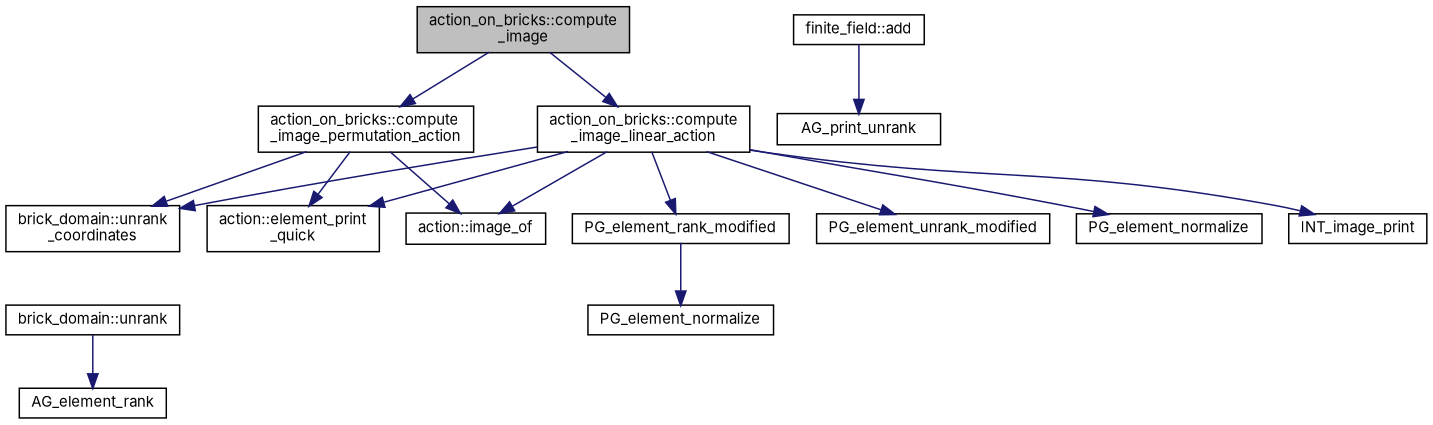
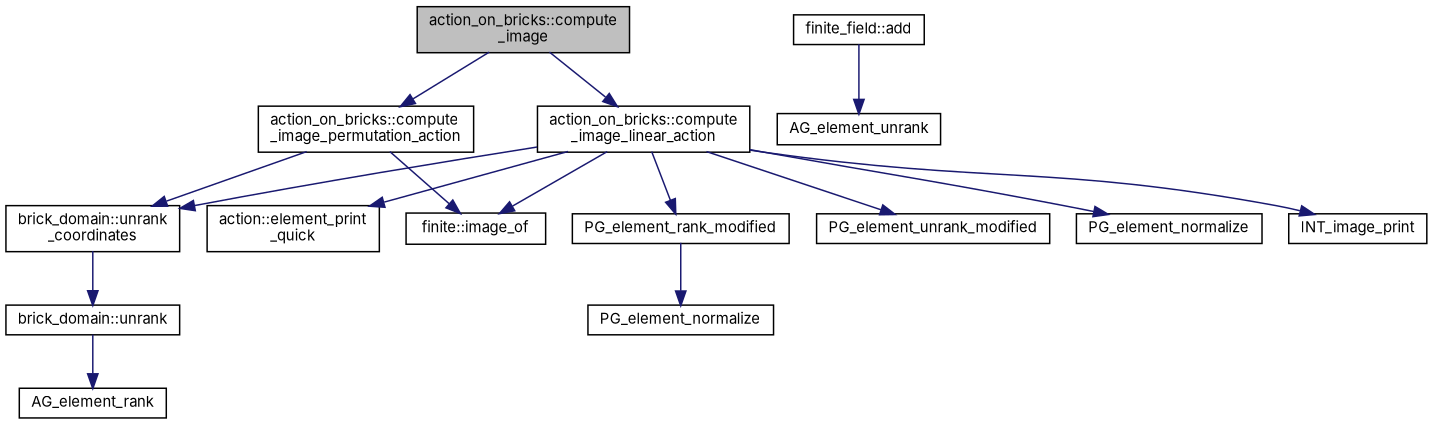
node "AG_print_unrank": label "AG_print_unrank" -> "AG_element_unrank"
edge "action_on_bricks::compute _image_permutation_action" -> "action::element_print _quick": removed
node "action::image_of": label "action::image_of" -> "finite::image_of"
edge "brick_domain::unrank _coordinates" -> "brick_domain::unrank": added
